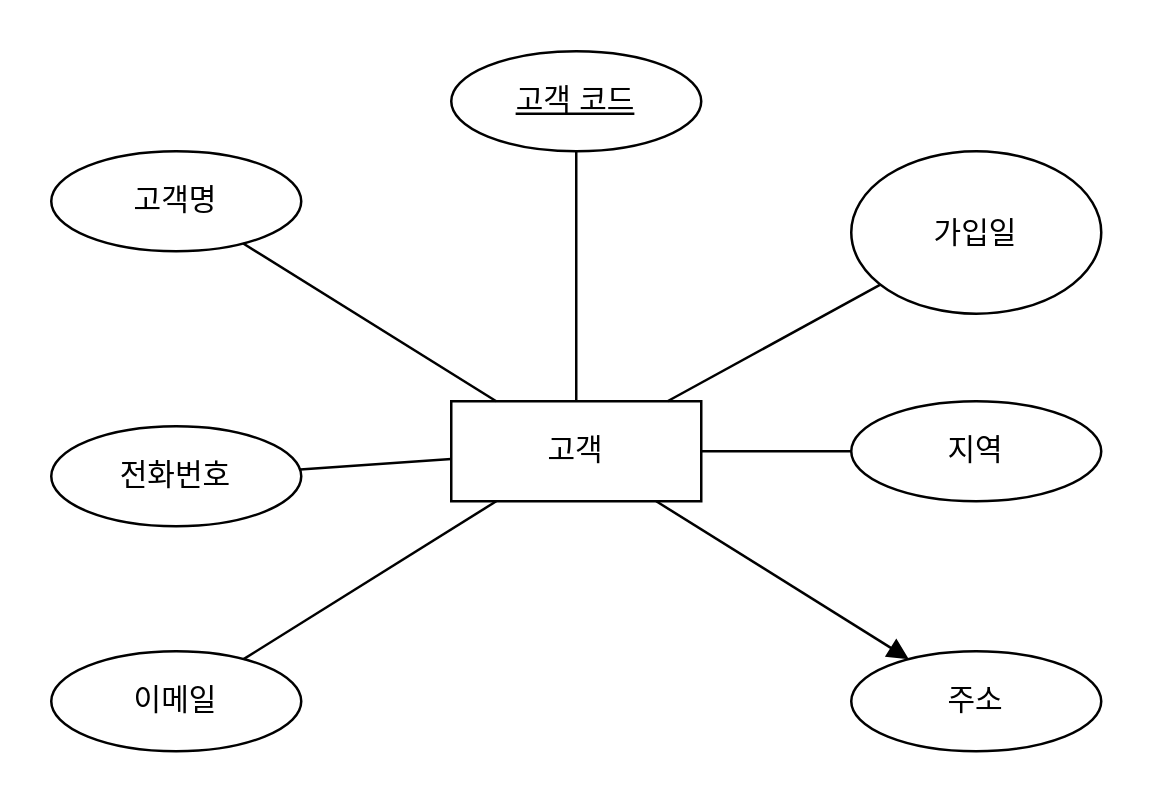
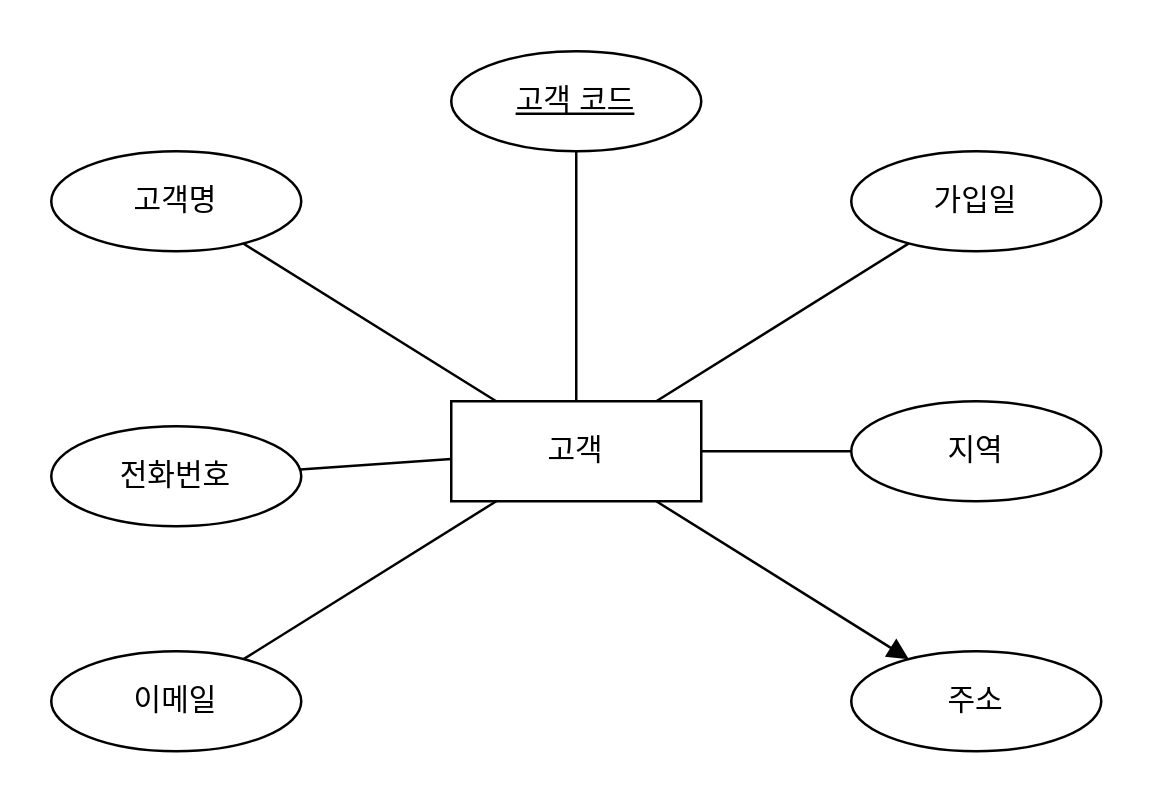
node "가입일": size 250x163 -> 250x100
